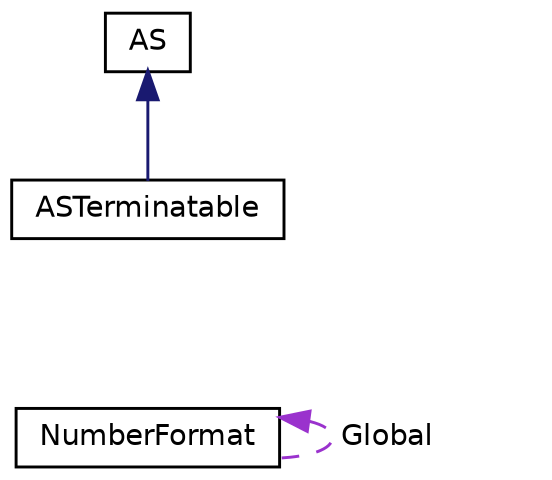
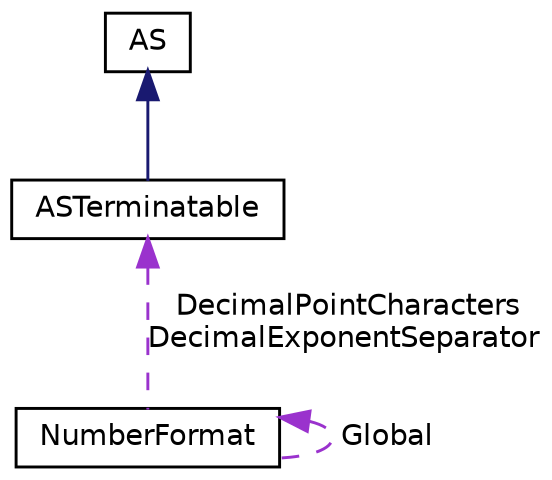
edge "NumberFormat" -> "ASTerminatable": added, label "DecimalPointCharacters DecimalExponentSeparator"
